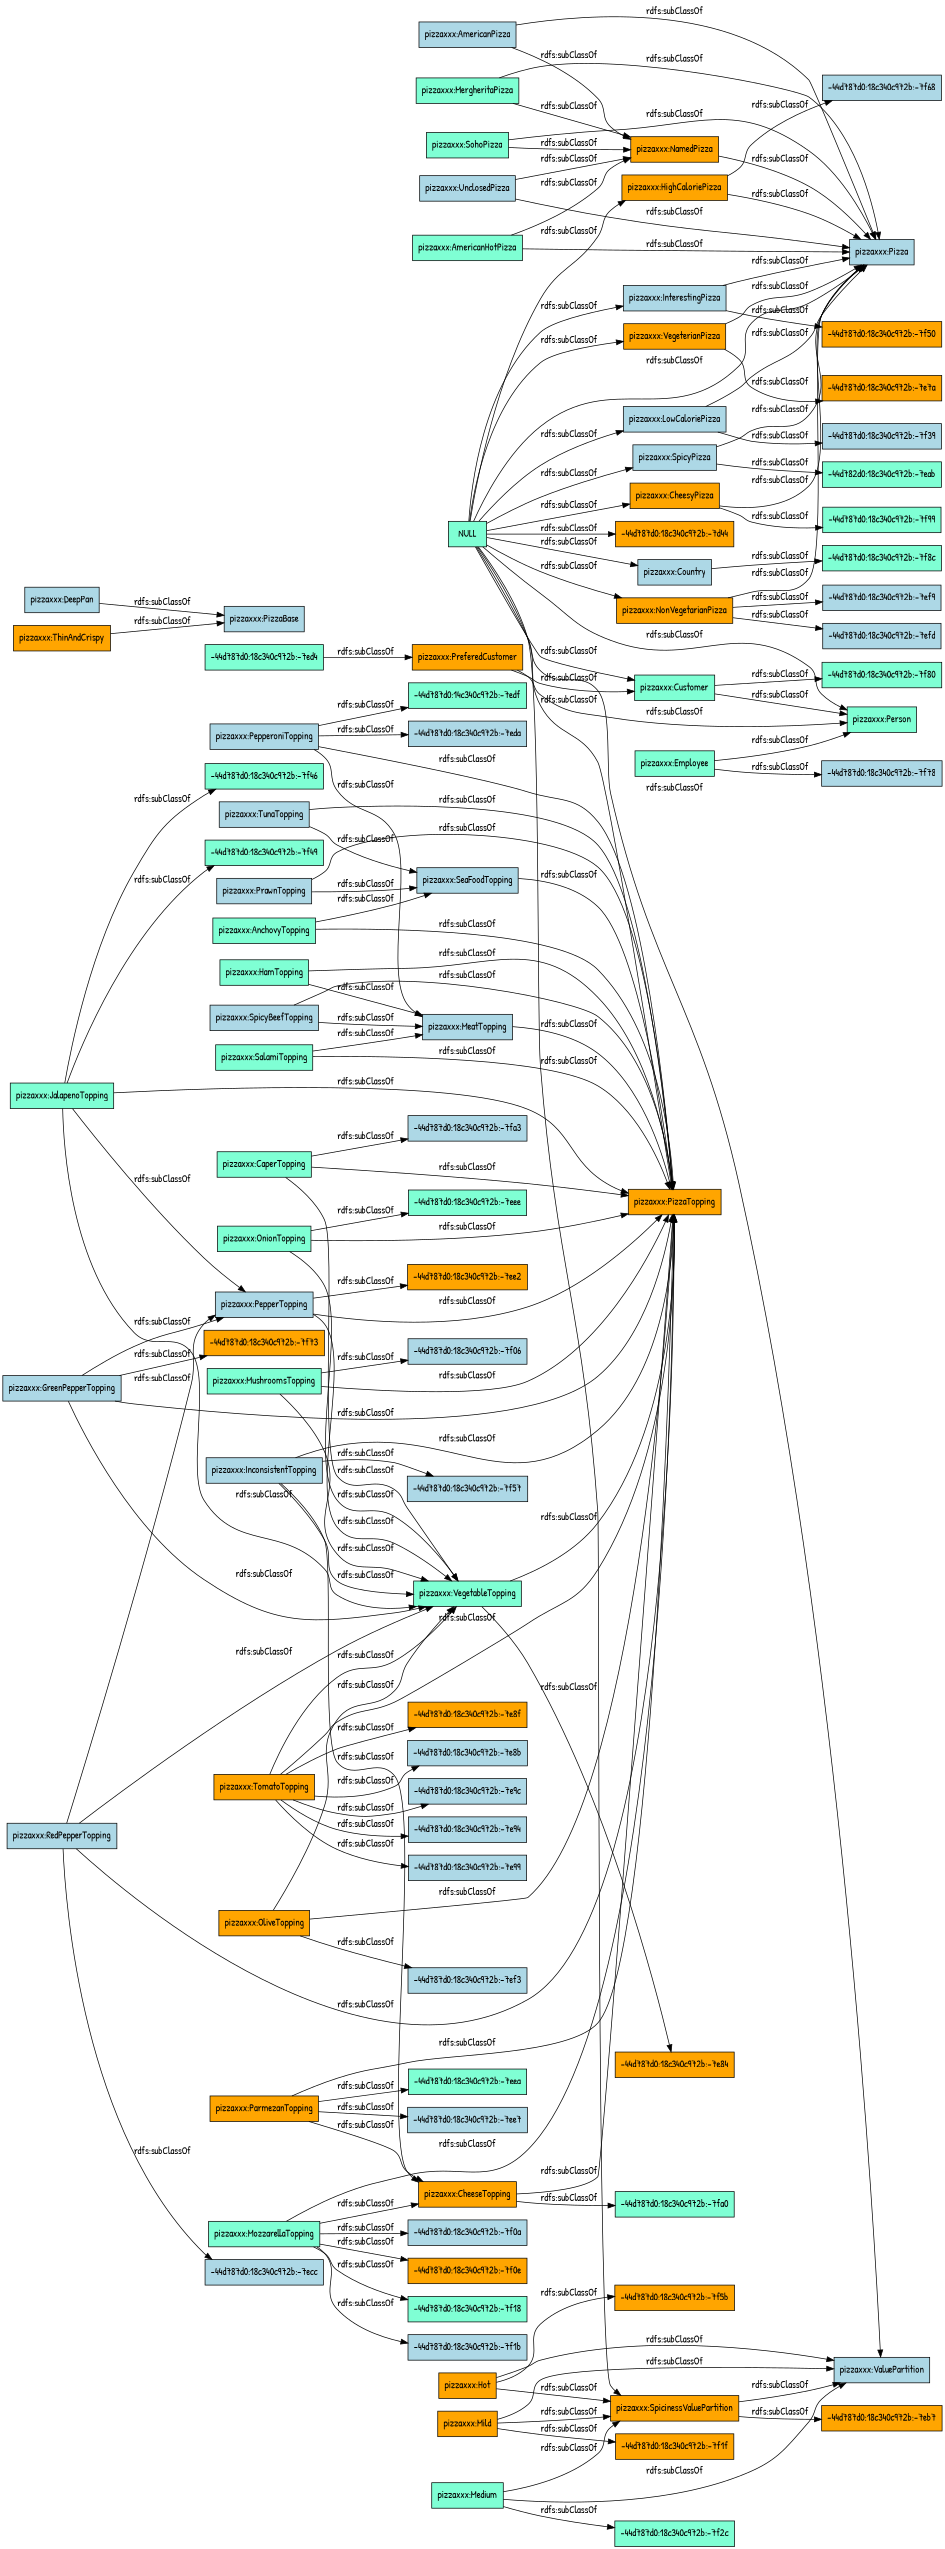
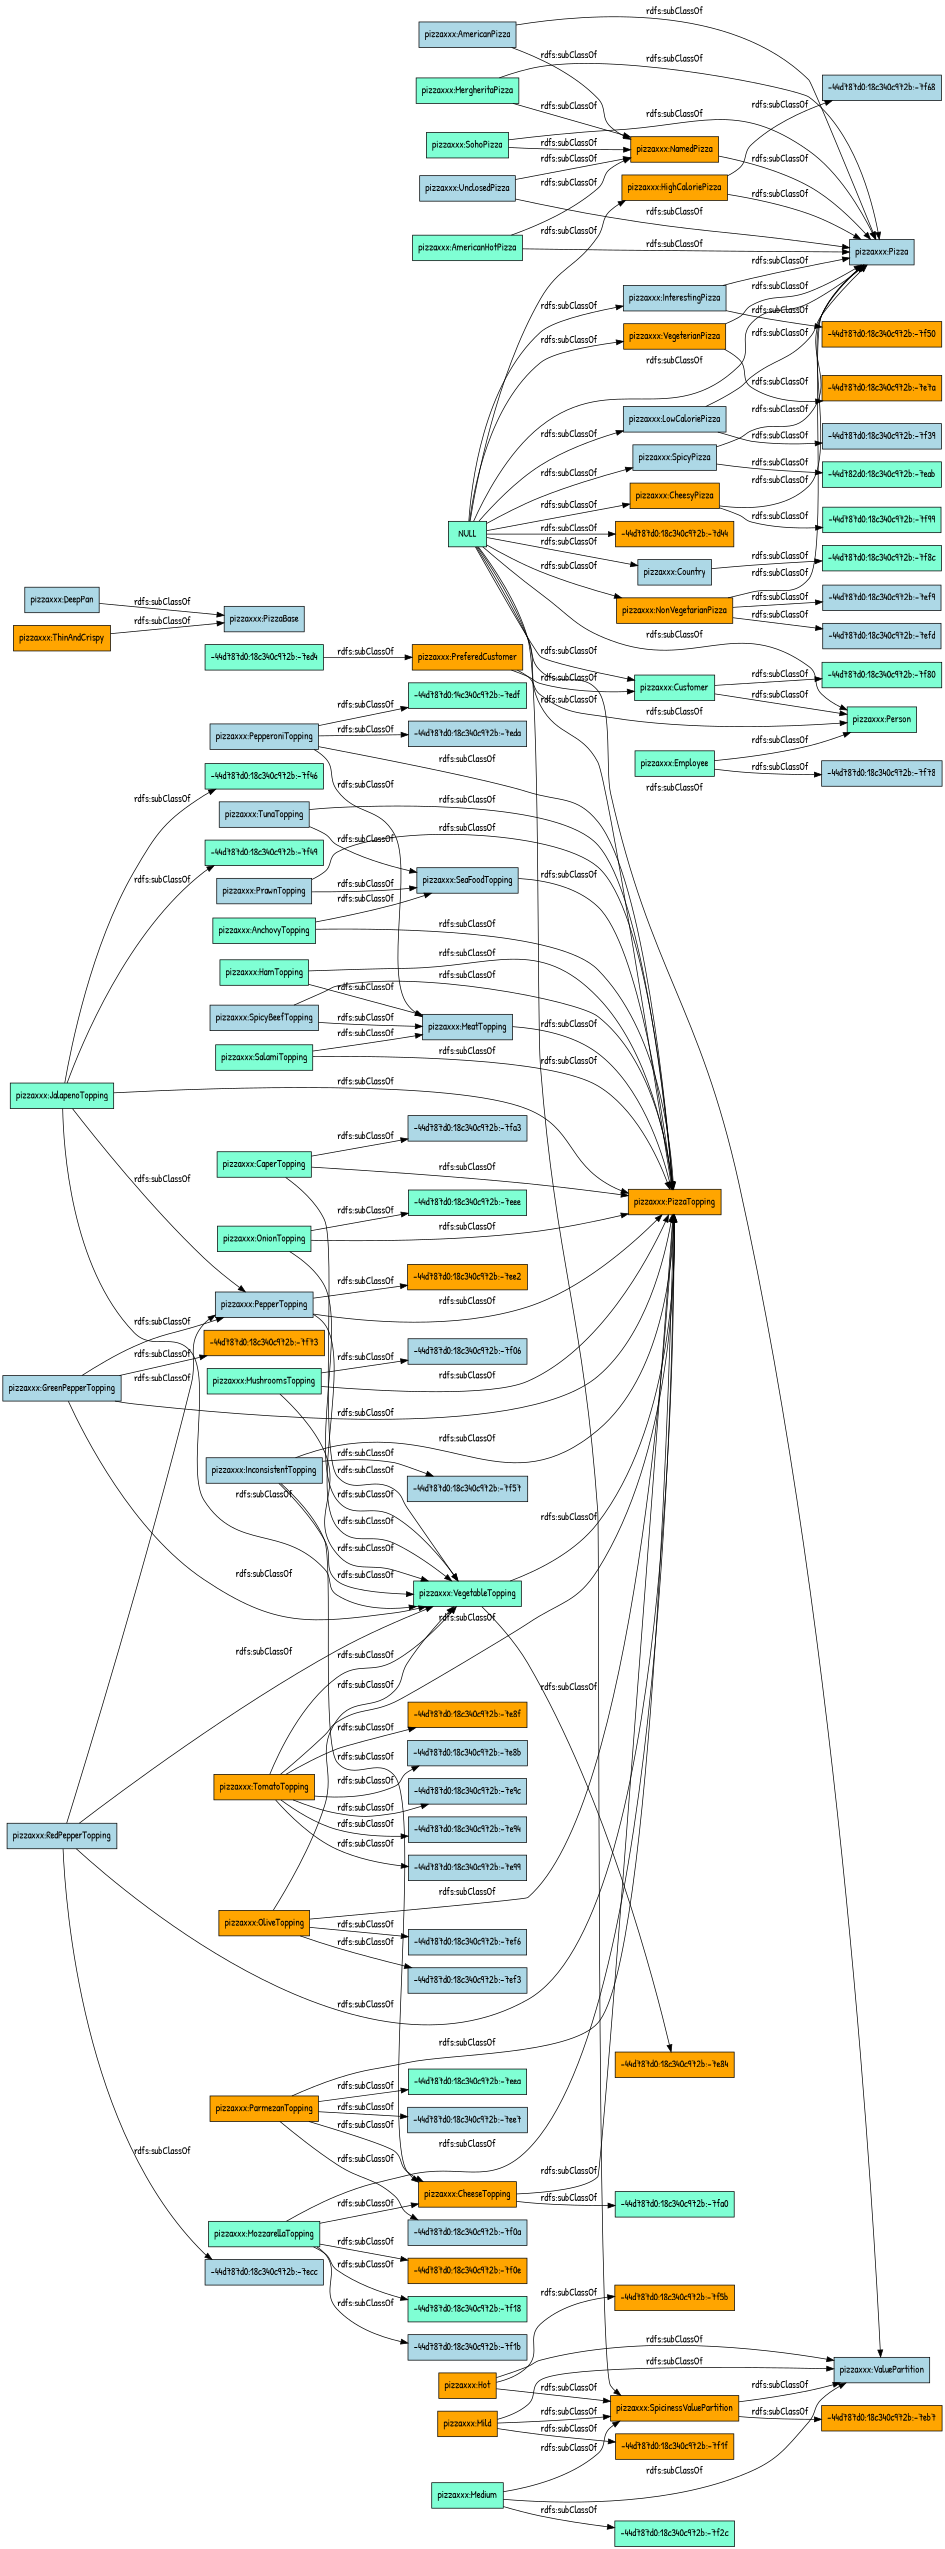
node "-44d787d0:18c340c972b:-7ef6": added
edge "pizzaxxx:MozzarellaTopping" -> "-44d787d0:18c340c972b:-7f0a": now "pizzaxxx:ParmezanTopping" -> "-44d787d0:18c340c972b:-7f0a"
